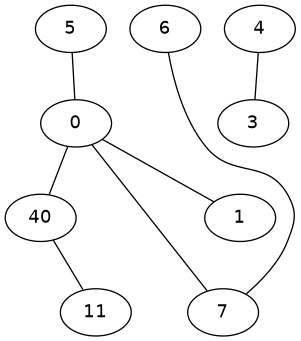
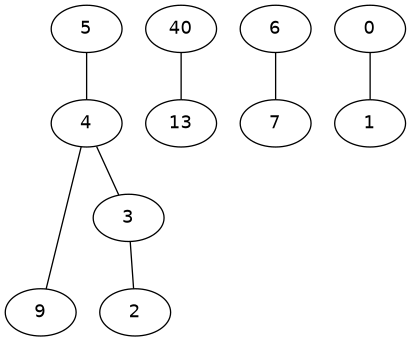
edge "5" -- "0": now "5" -- "4"
edge "0" -- "40": removed
edge "0" -- "7": removed
node "9": added
node "11": label "11" -> "13"
node "2": added
